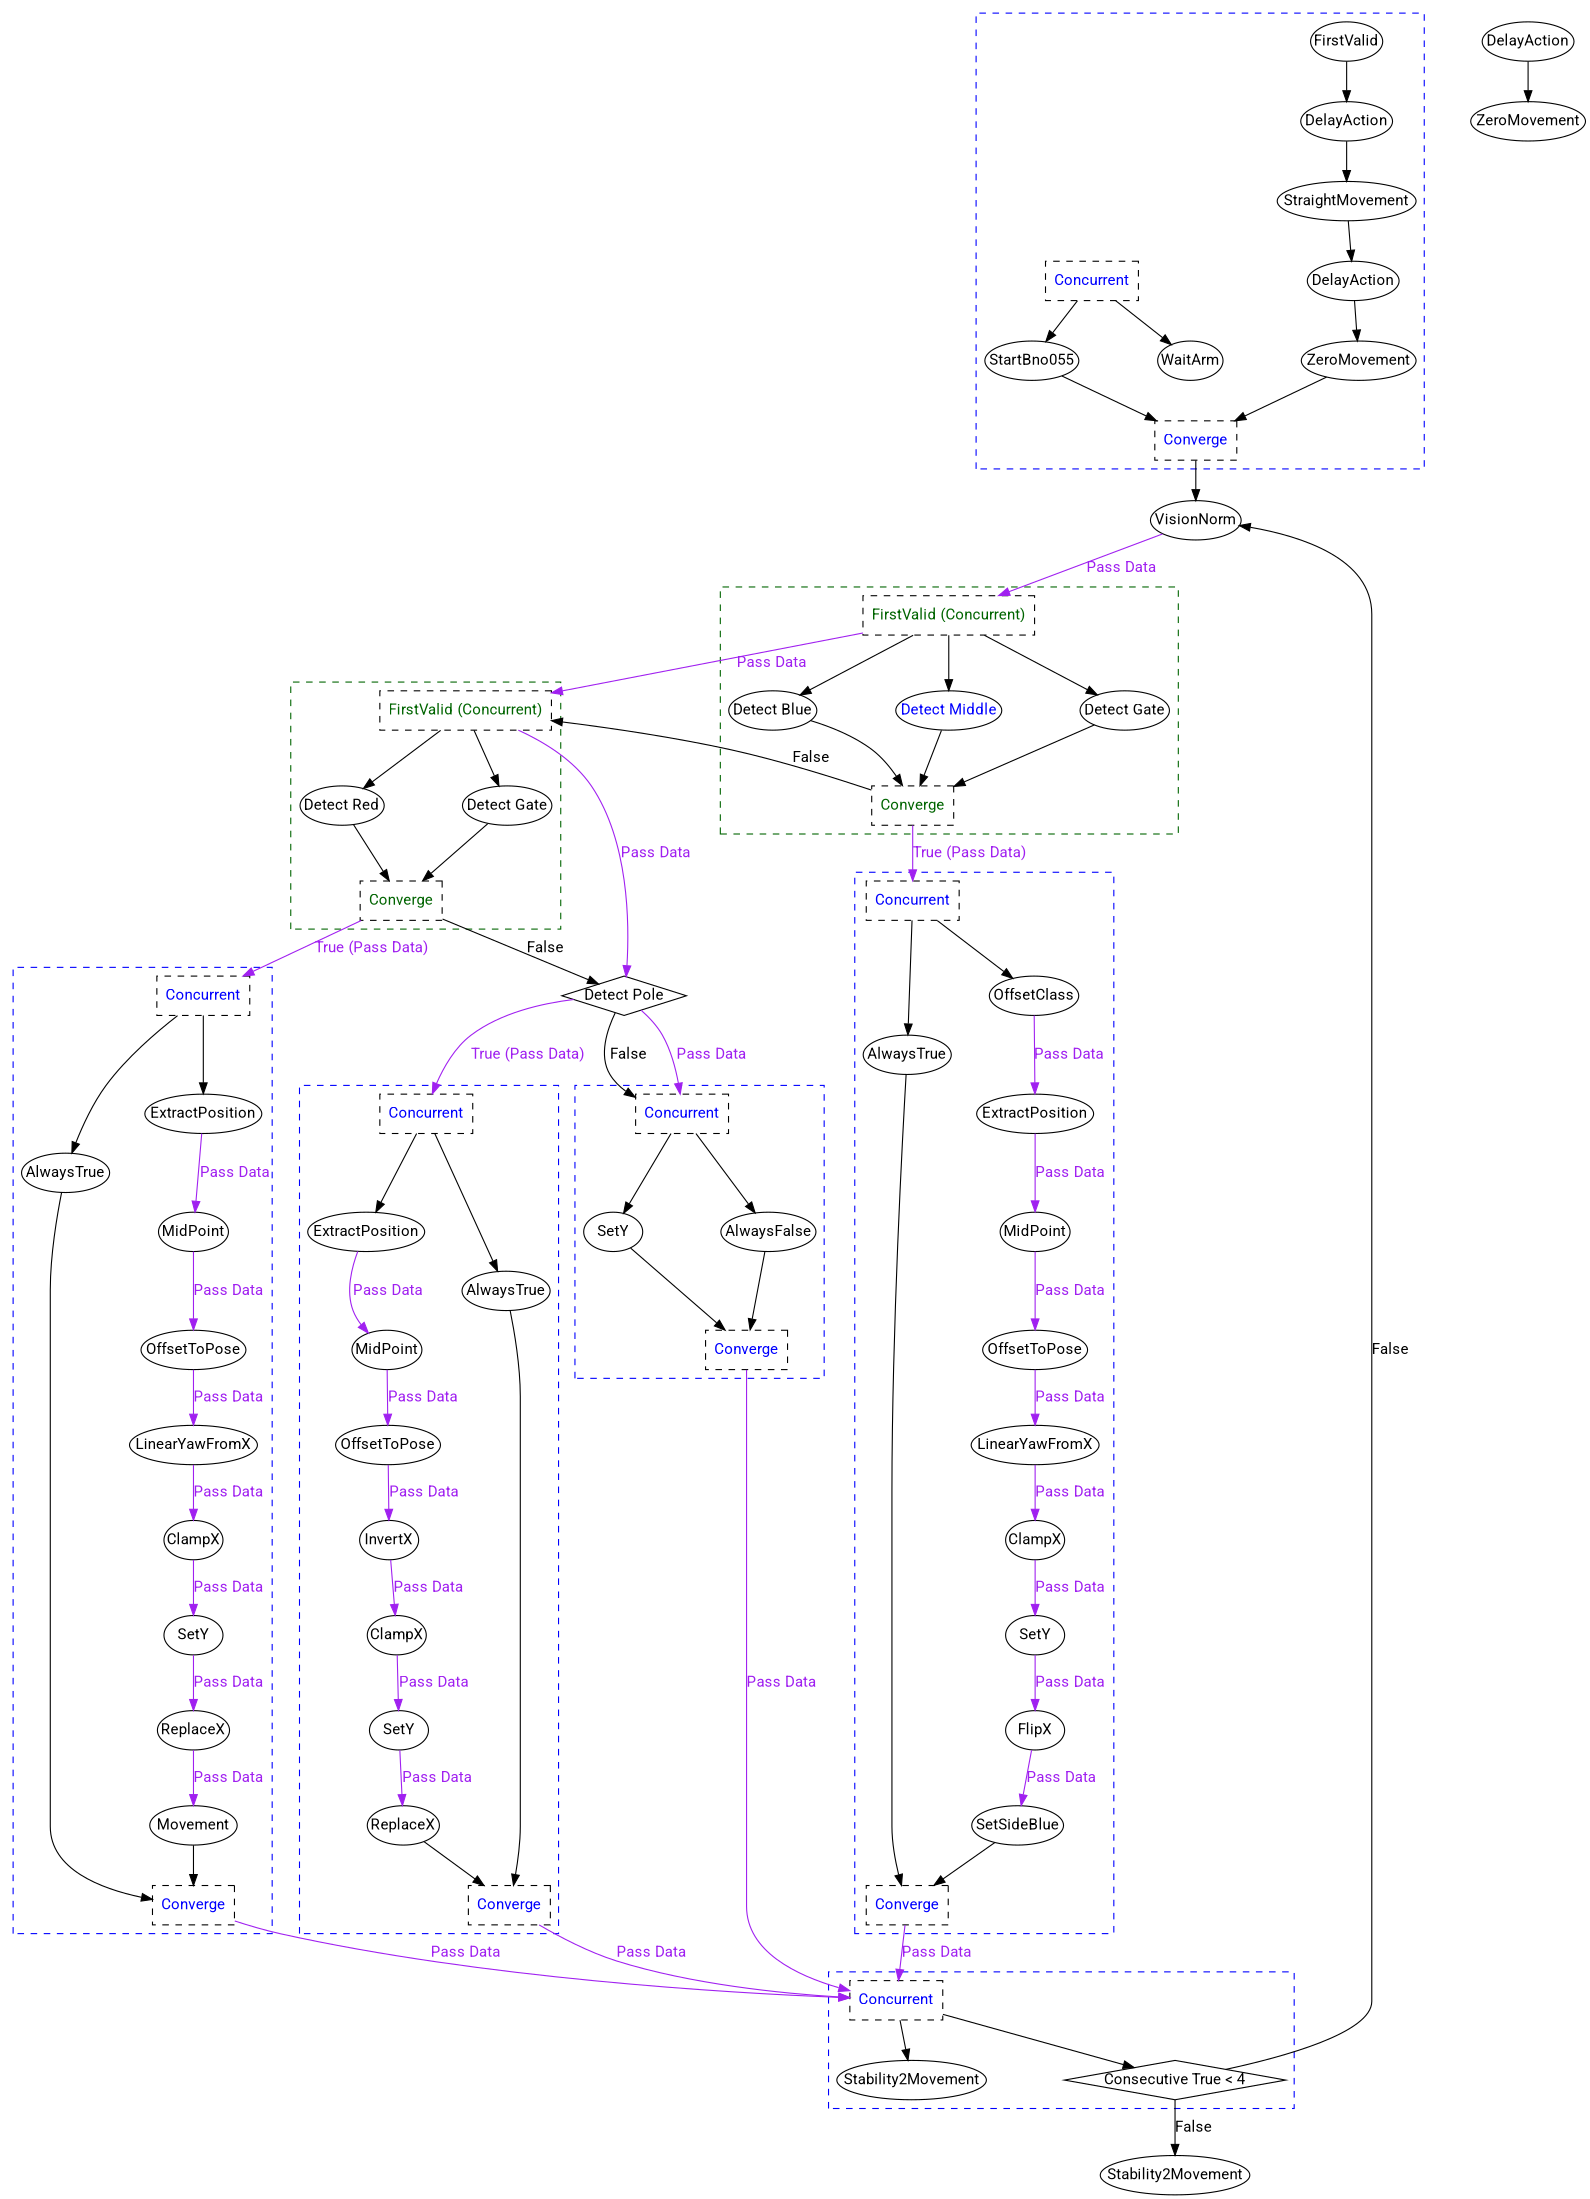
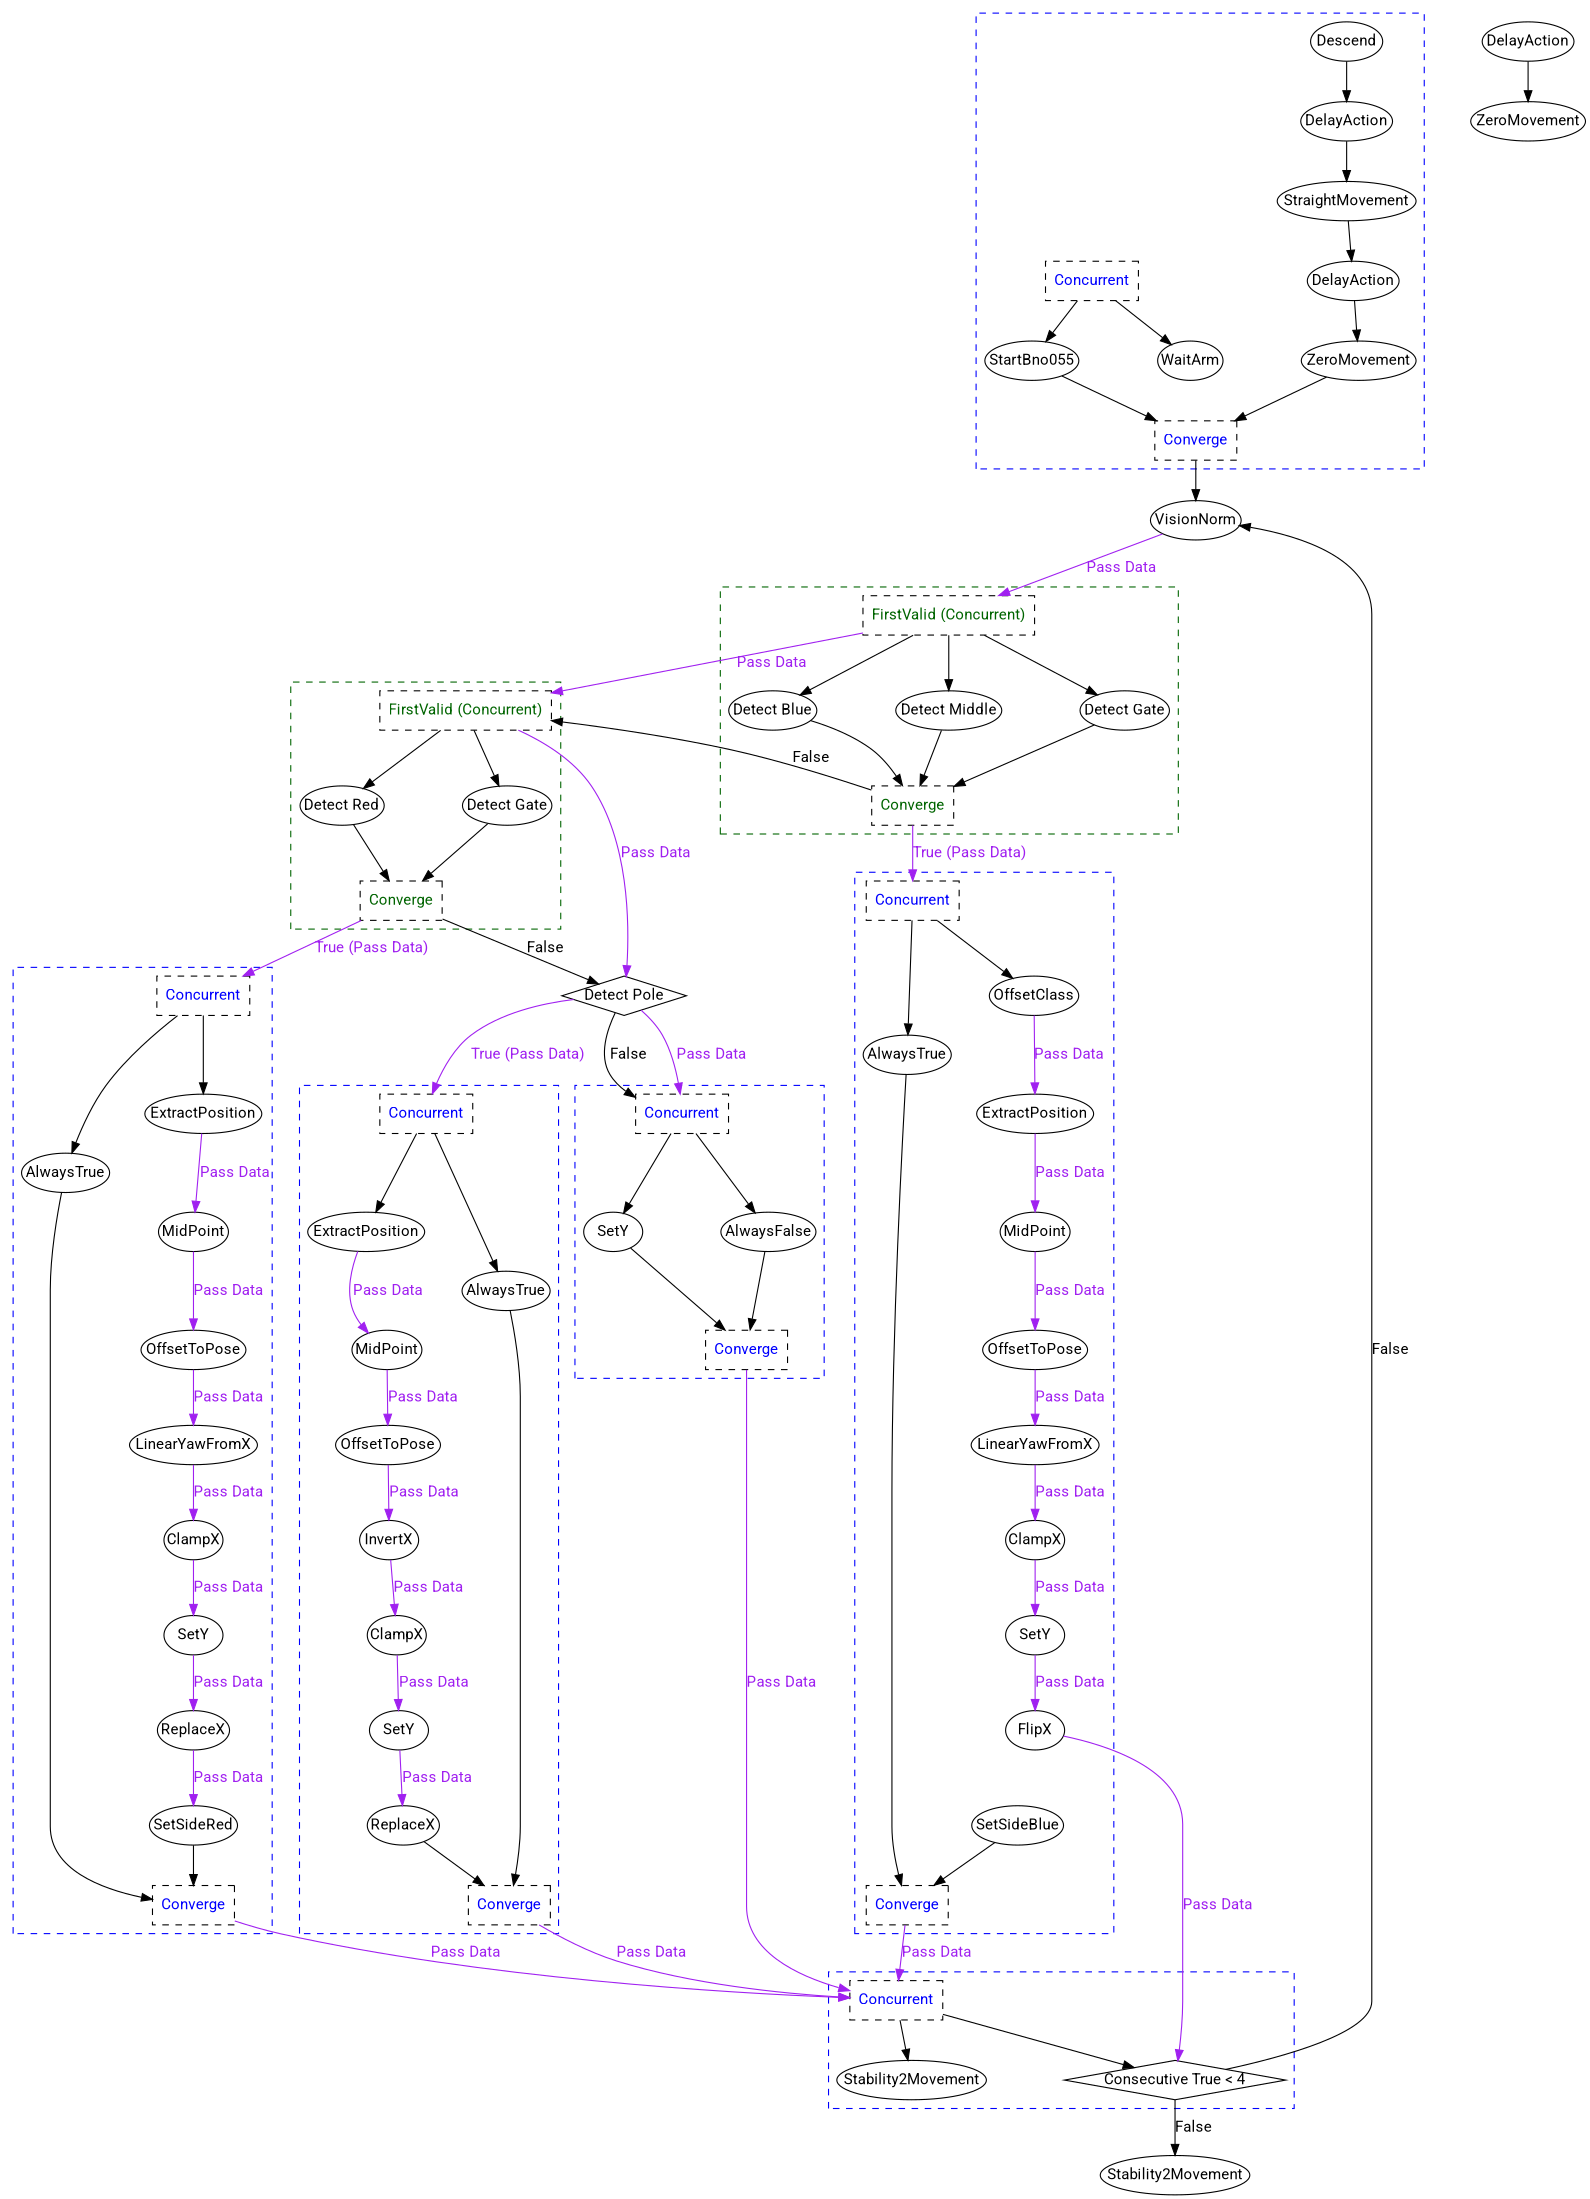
node "FirstValid": label "FirstValid" -> "Descend"
node "Detect Middle": fontcolor blue -> black
edge "FlipX" -> "SetSideBlue": now "FlipX" -> "Consecutive True < 4"
node "Movement": label "Movement" -> "SetSideRed"
